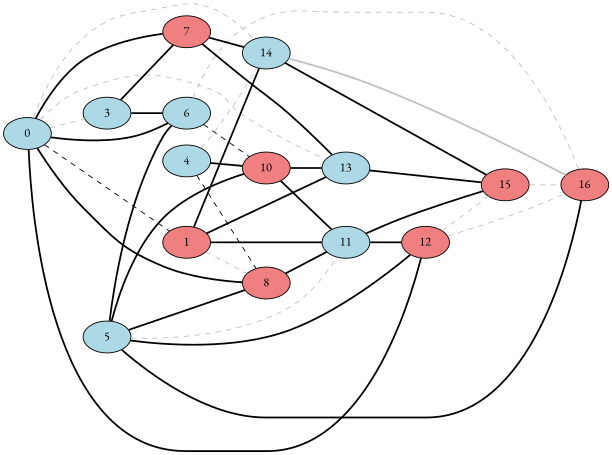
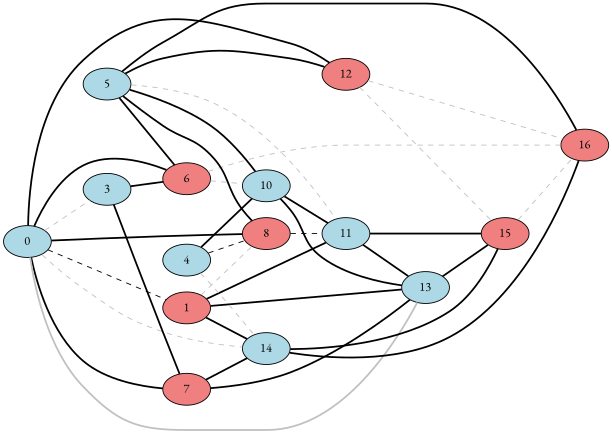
edge "0" -- "13": style dashed -> bold
edge "14" -- "16": color gray -> black
node "6": fillcolor lightblue -> lightcoral
edge "6" -- "10": color black -> gray
node "10": fillcolor lightcoral -> lightblue
edge "11" -- "12": now "11" -- "13"
edge "11" -- "8": style bold -> dashed
